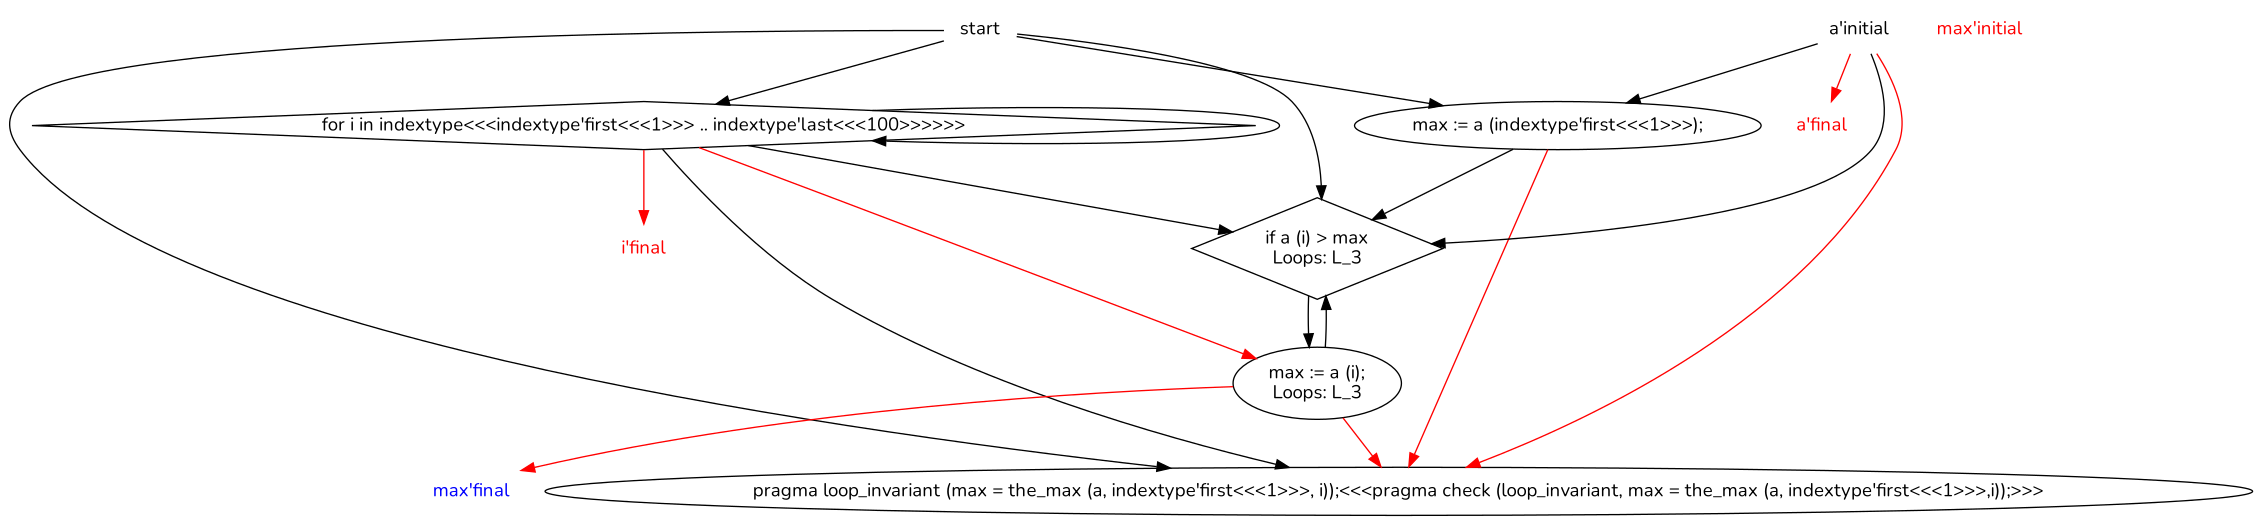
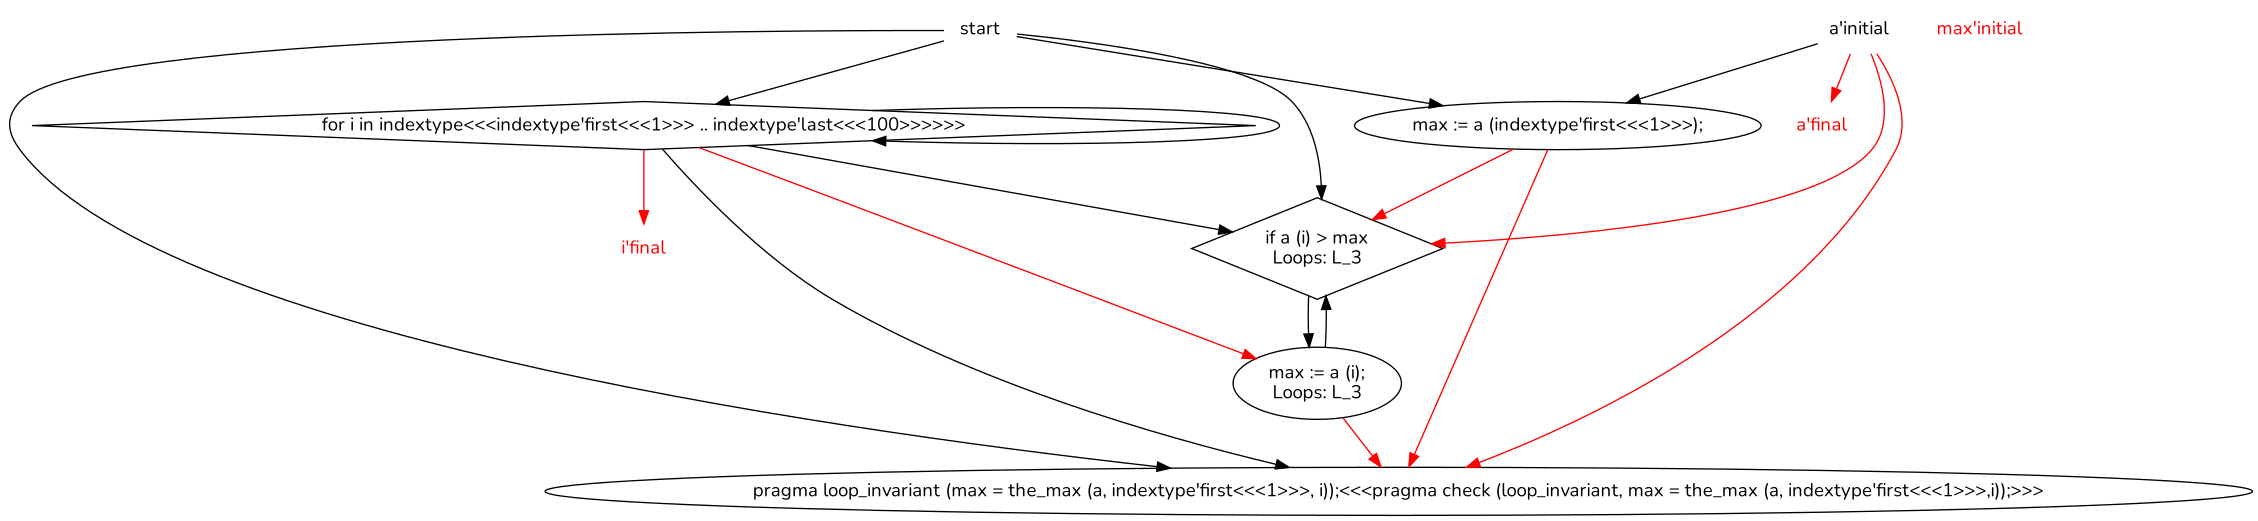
edge "max := a (indextype'first<<<1>>>);" -> "if a (i) > max Loops: L_3": color black -> red
edge "a'initial" -> "if a (i) > max Loops: L_3": color black -> red
node "max'final": removed
